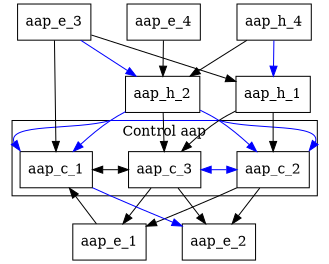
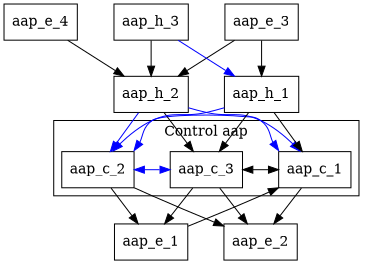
node "aap_h_4": label "aap_h_4" -> "aap_h_3"
edge "aap_e_3" -> "aap_h_2": color blue -> black
edge "aap_e_3" -> "aap_c_1": now "aap_h_1" -> "aap_c_1"
edge "aap_h_1" -> "aap_c_2": color black -> blue
edge "aap_c_1" -> "aap_e_2": color blue -> black
